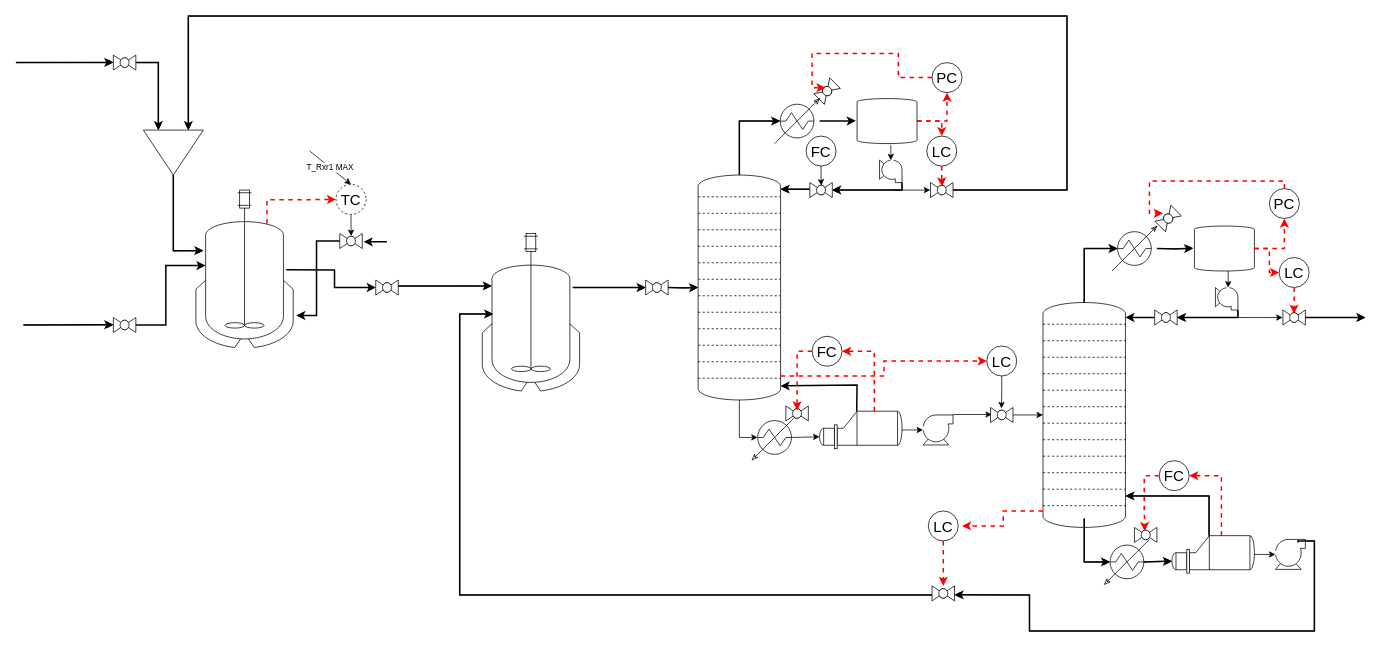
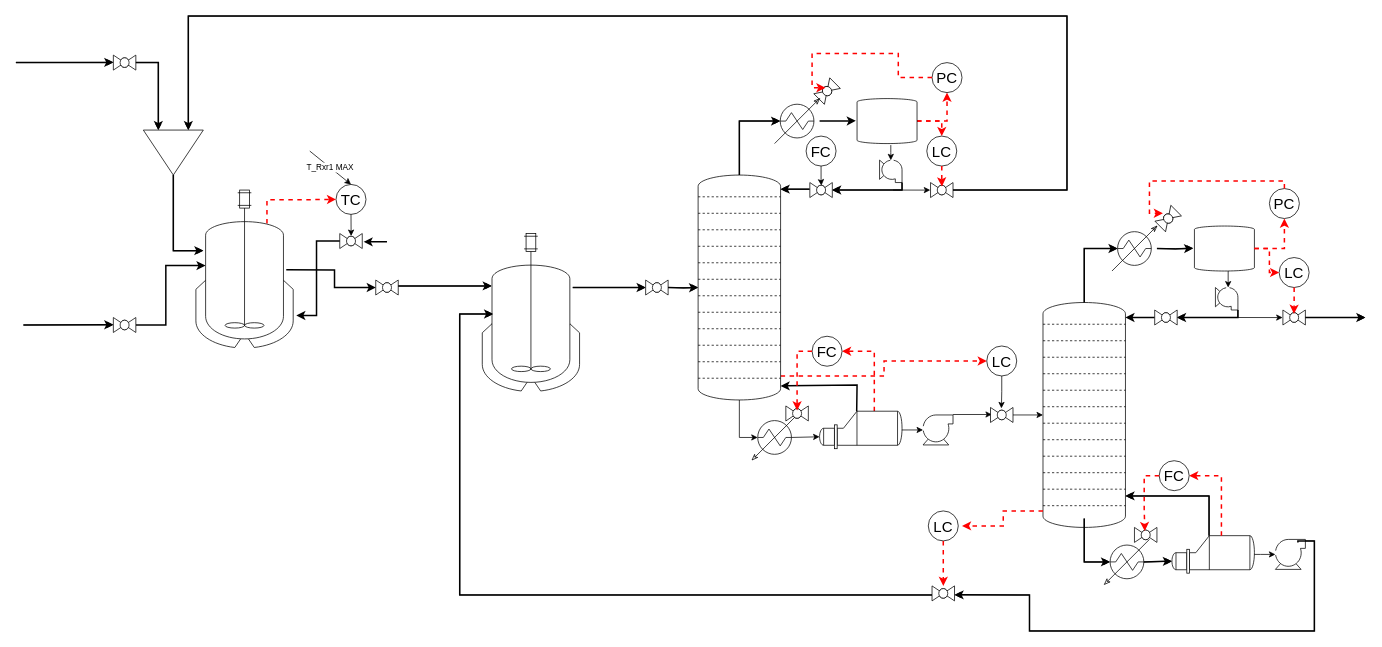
node "TC": style dashed -> solid
